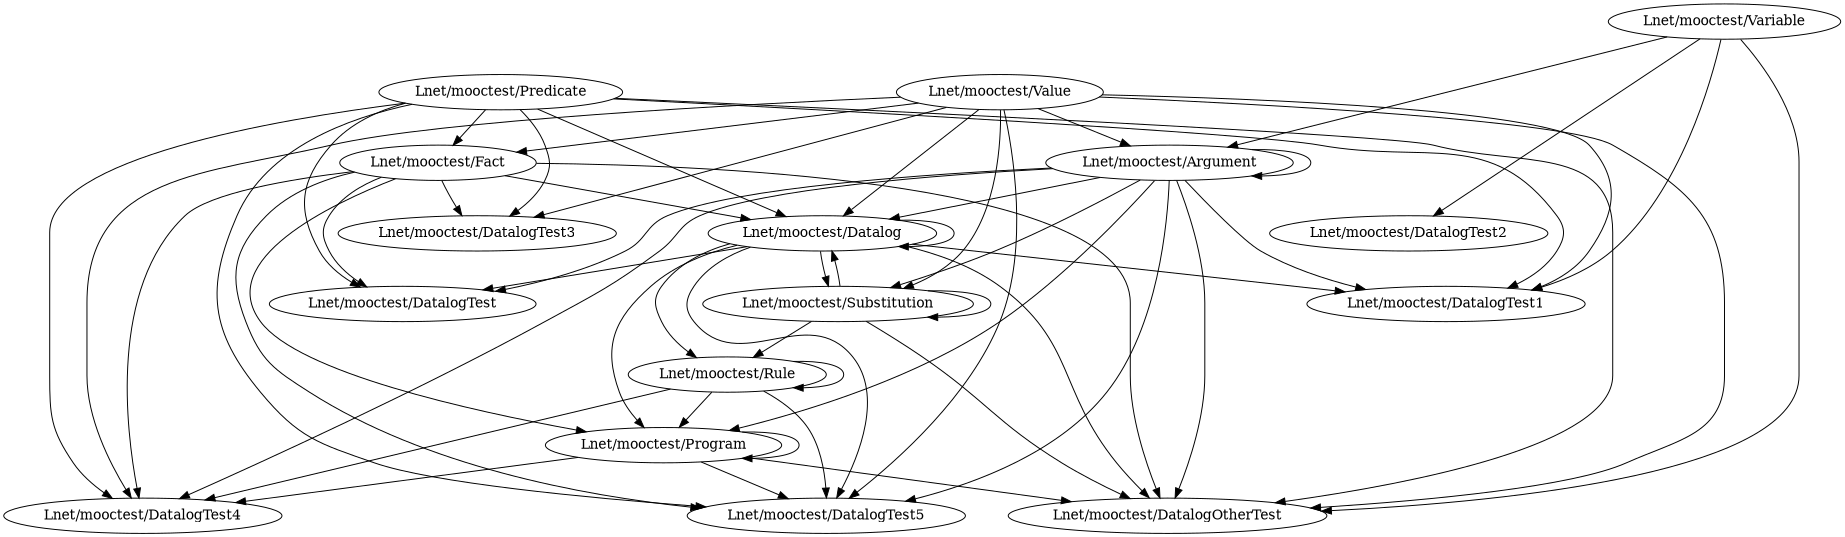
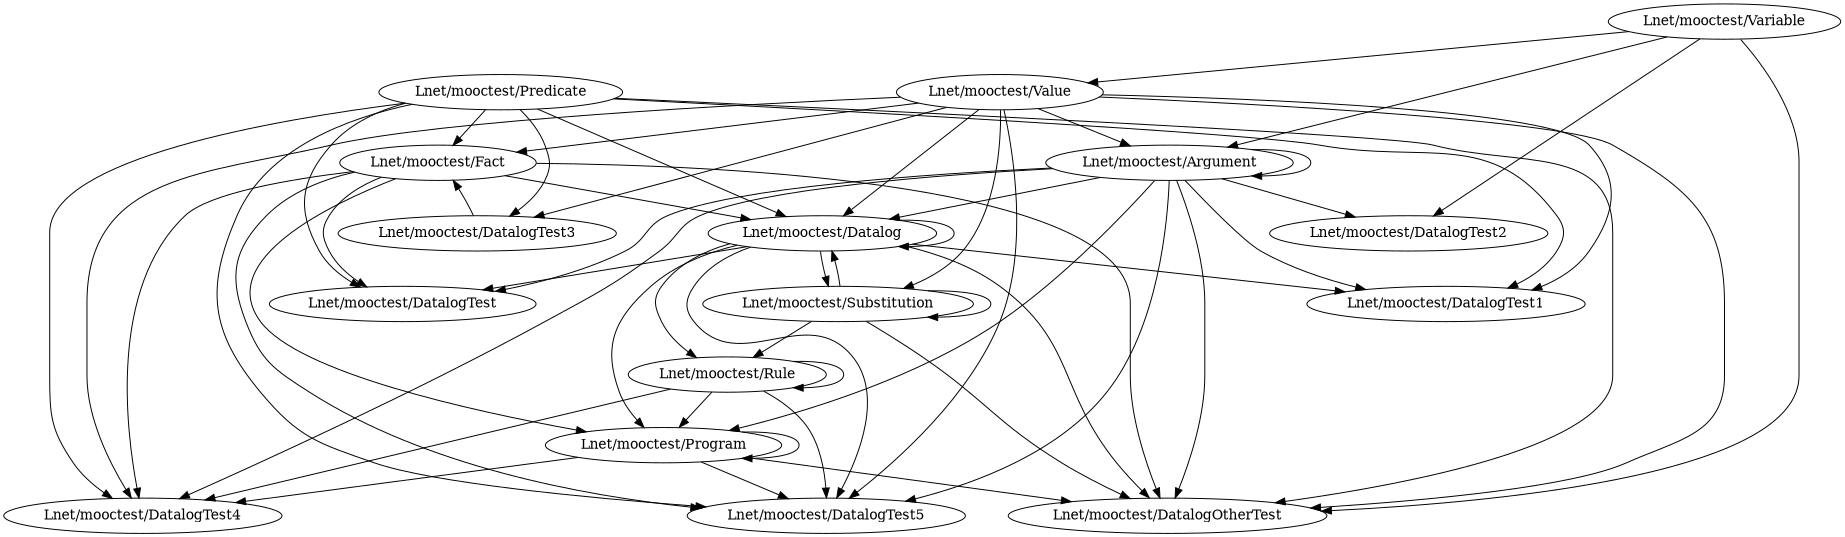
edge "Lnet/mooctest/Variable" -> "Lnet/mooctest/DatalogTest1": now "Lnet/mooctest/Variable" -> "Lnet/mooctest/Value"
edge "Lnet/mooctest/Fact" -> "Lnet/mooctest/DatalogTest3": reversed
edge "Lnet/mooctest/Argument" -> "Lnet/mooctest/Substitution": now "Lnet/mooctest/Argument" -> "Lnet/mooctest/DatalogTest2"
